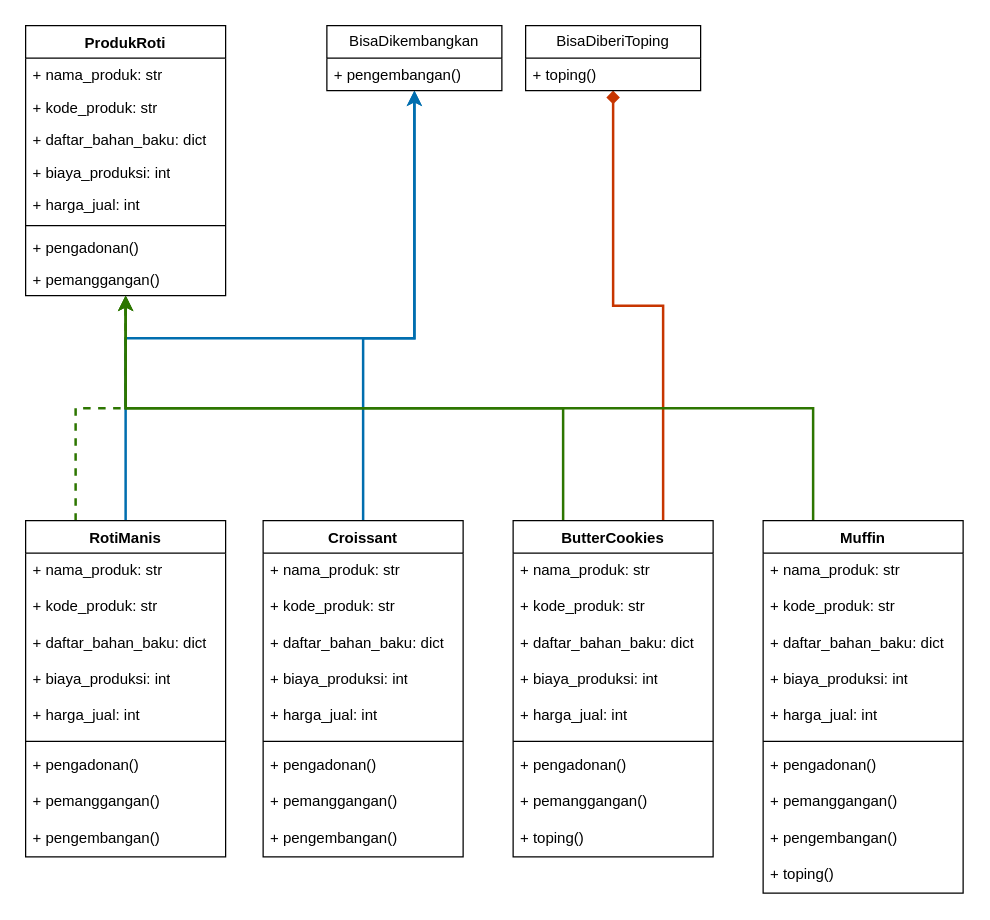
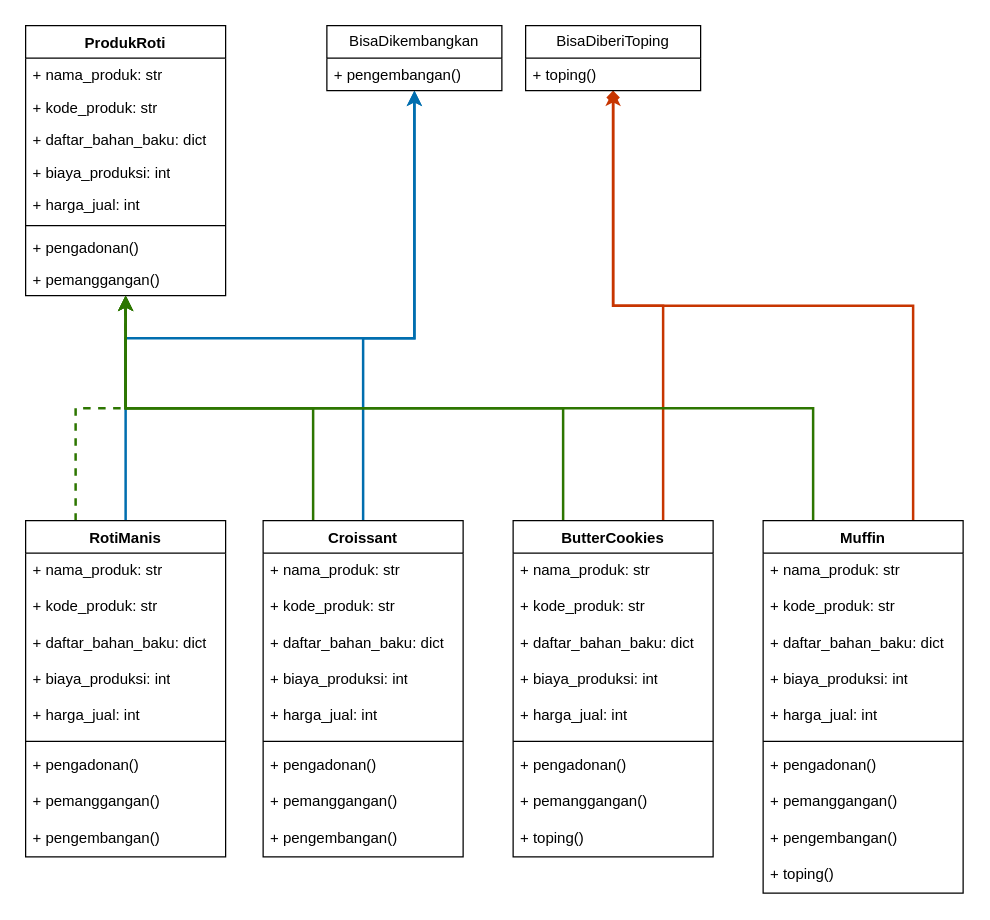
edge "Muffin" -> "BisaDiberiToping": added
edge "Croissant" -> "ProdukRoti": added
